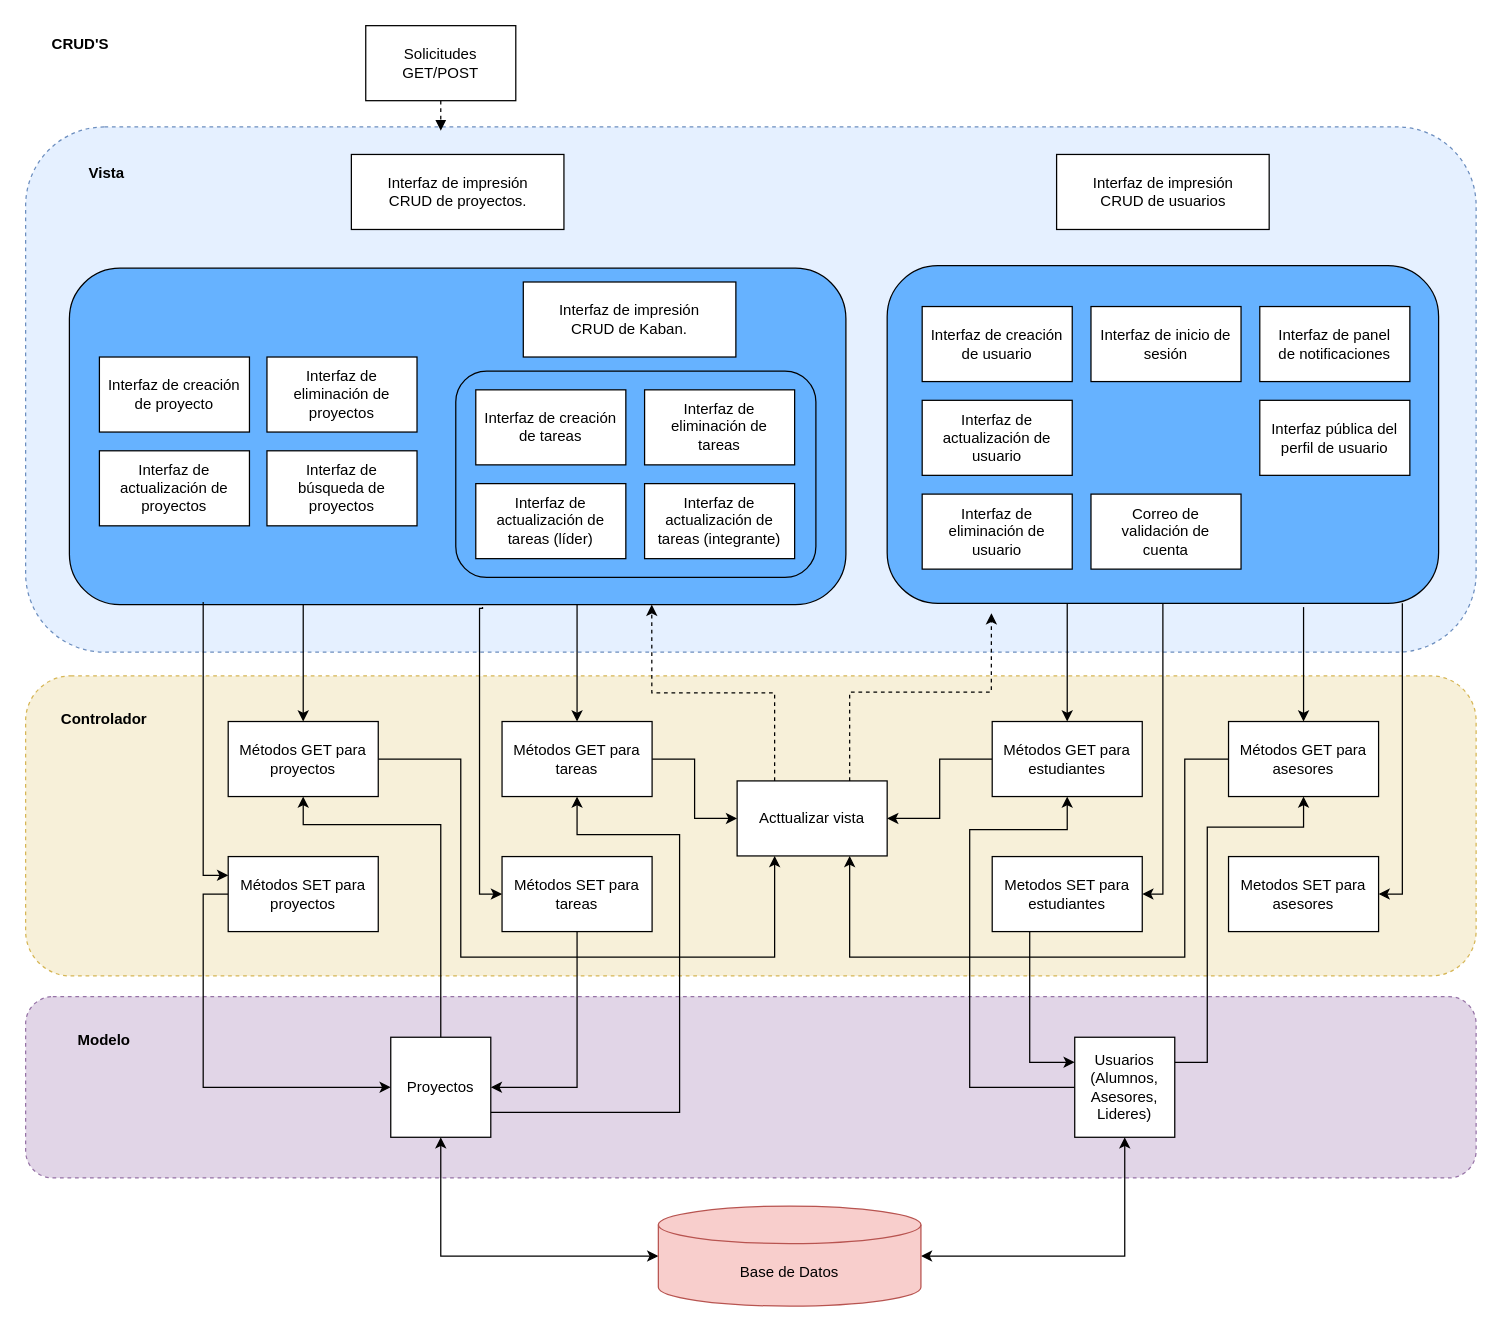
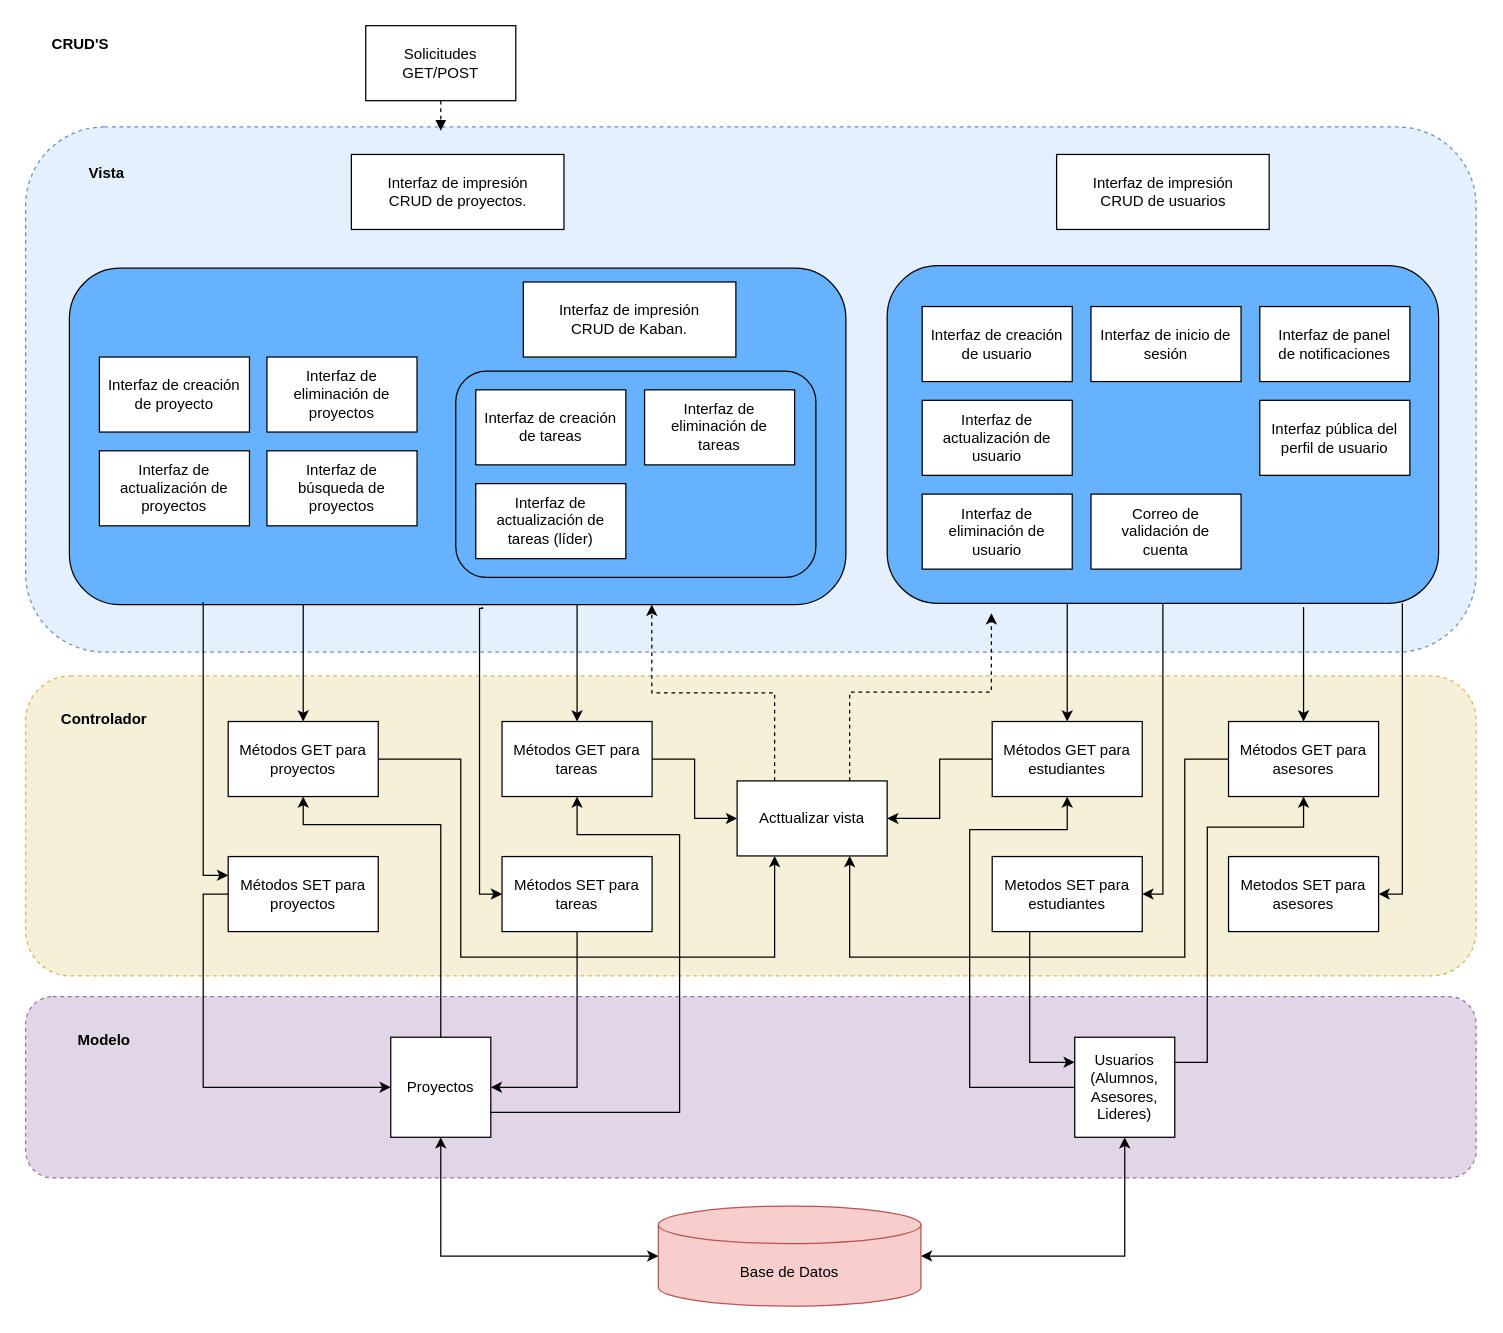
node "Interfaz de actualización de tareas (integrante)": removed
